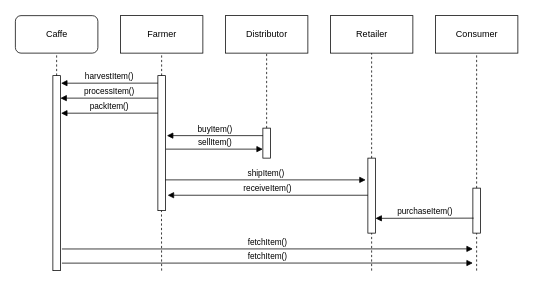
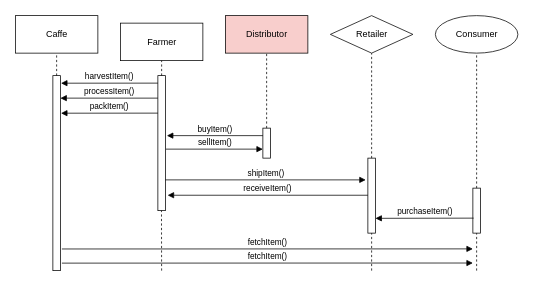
node "Caffe": shape rounded rectangle -> rectangle
node "Farmer": moved (162, 34) -> (162, 42)
node "Distributor": fillcolor #ffffff -> #f8cecc
node "Retailer": shape rectangle -> diamond
node "Consumer": shape rectangle -> ellipse
